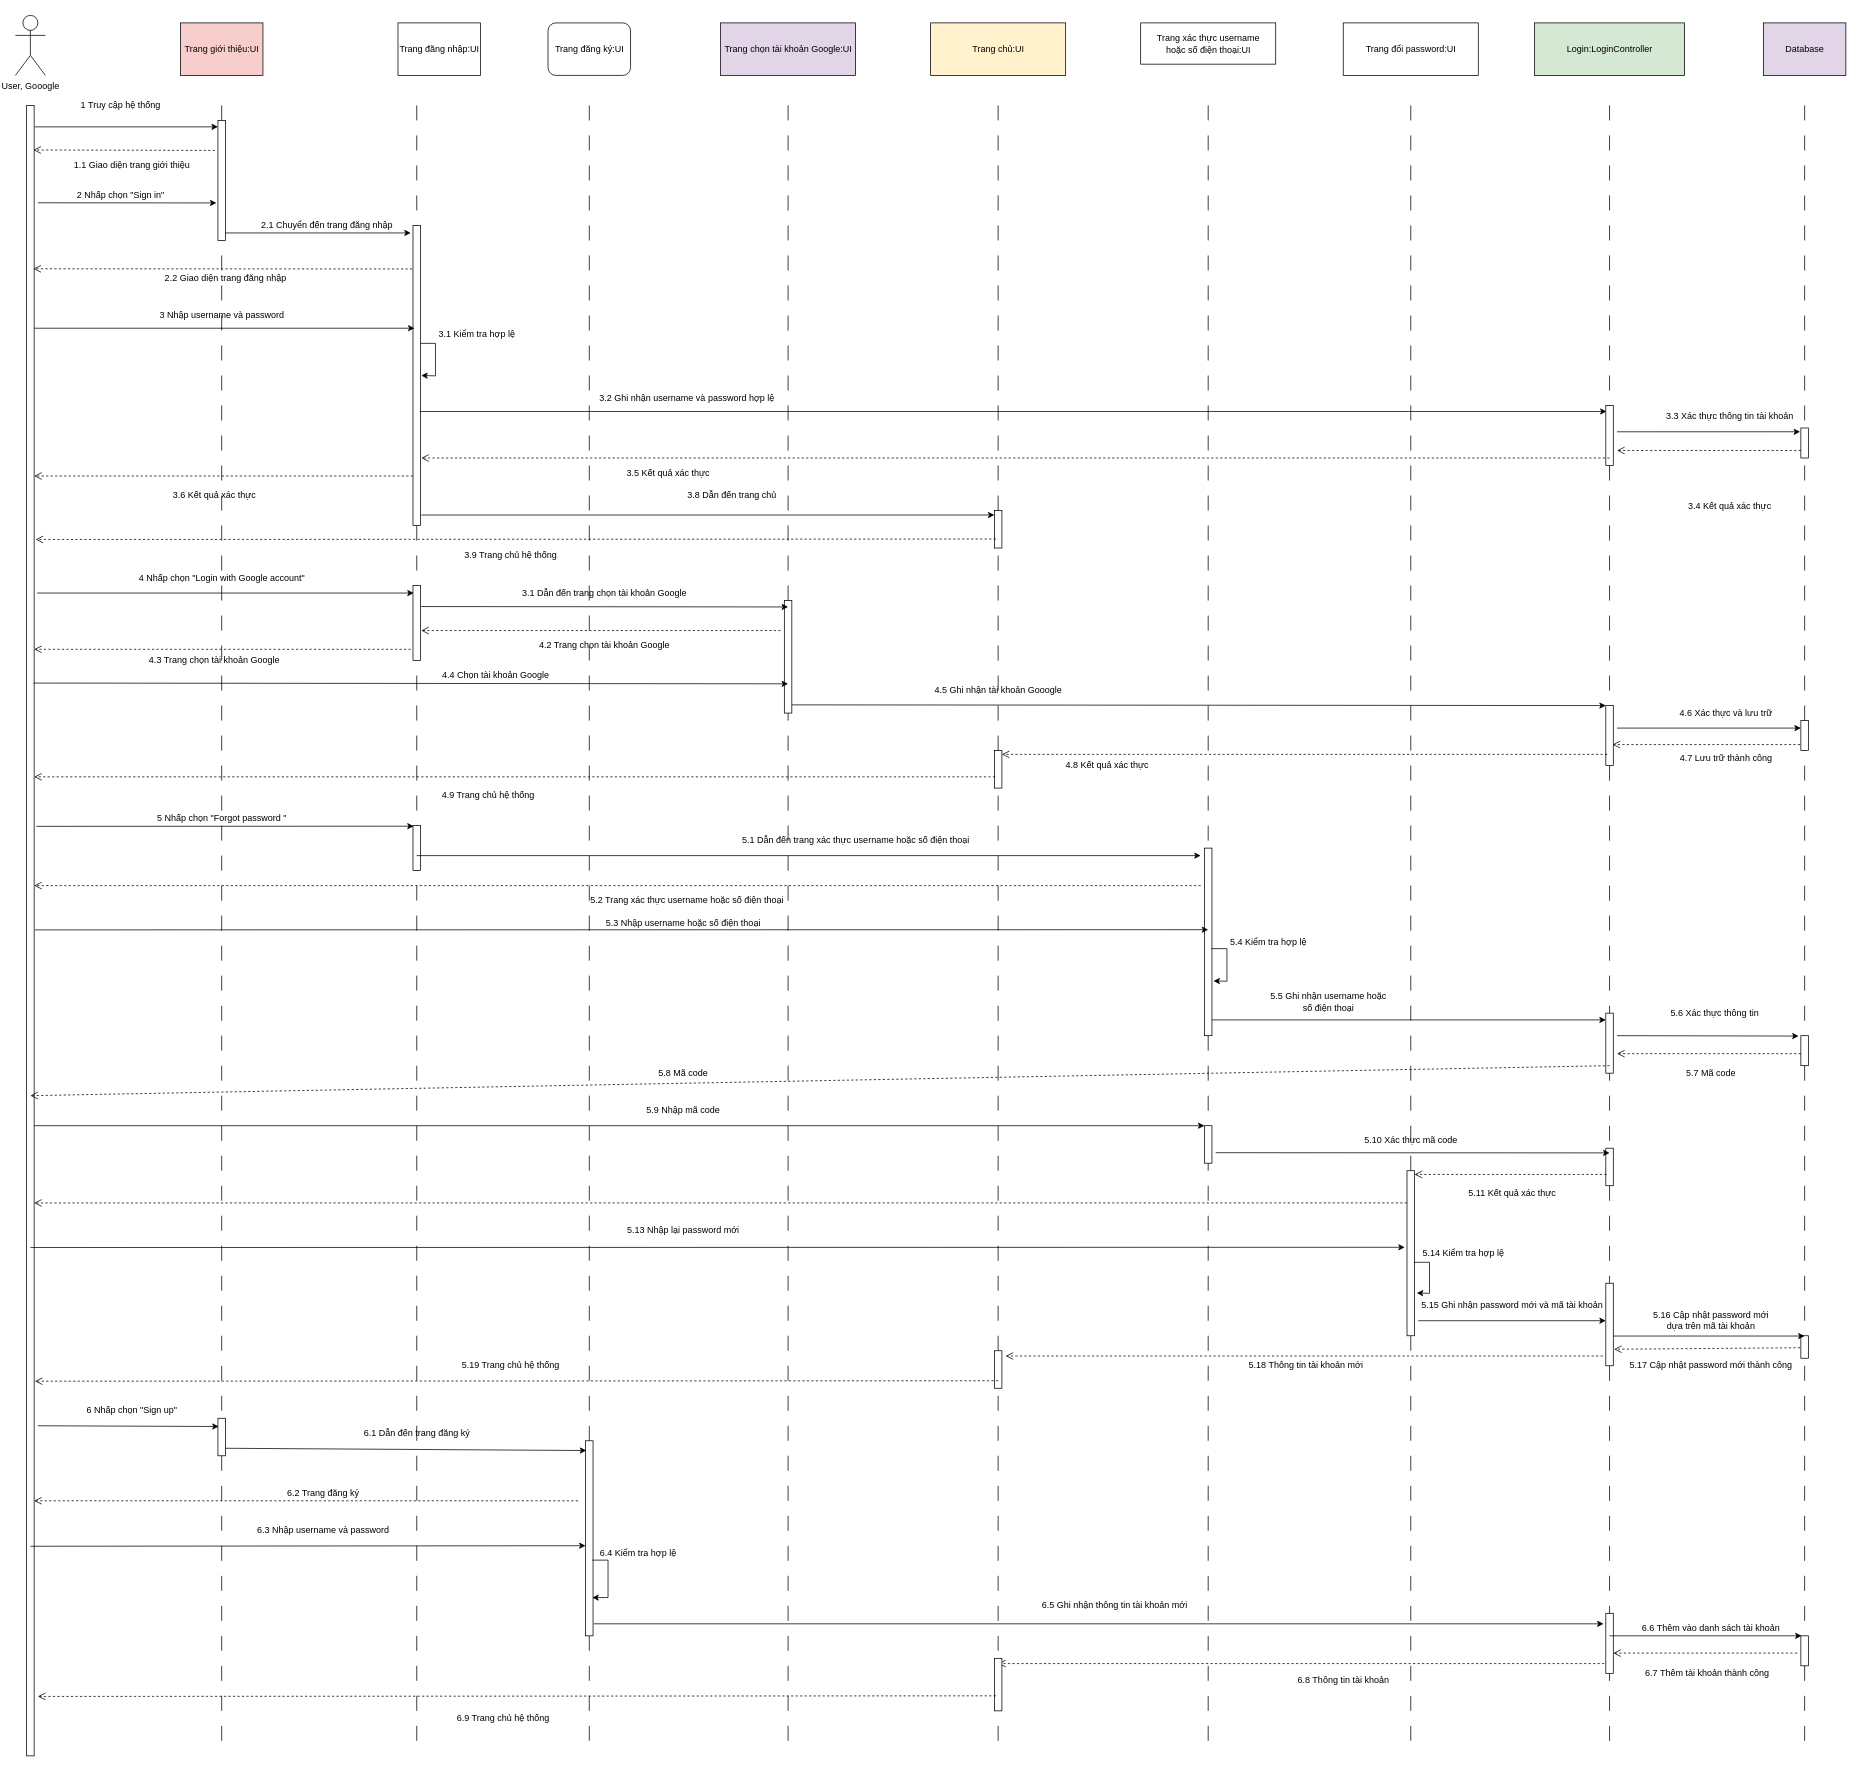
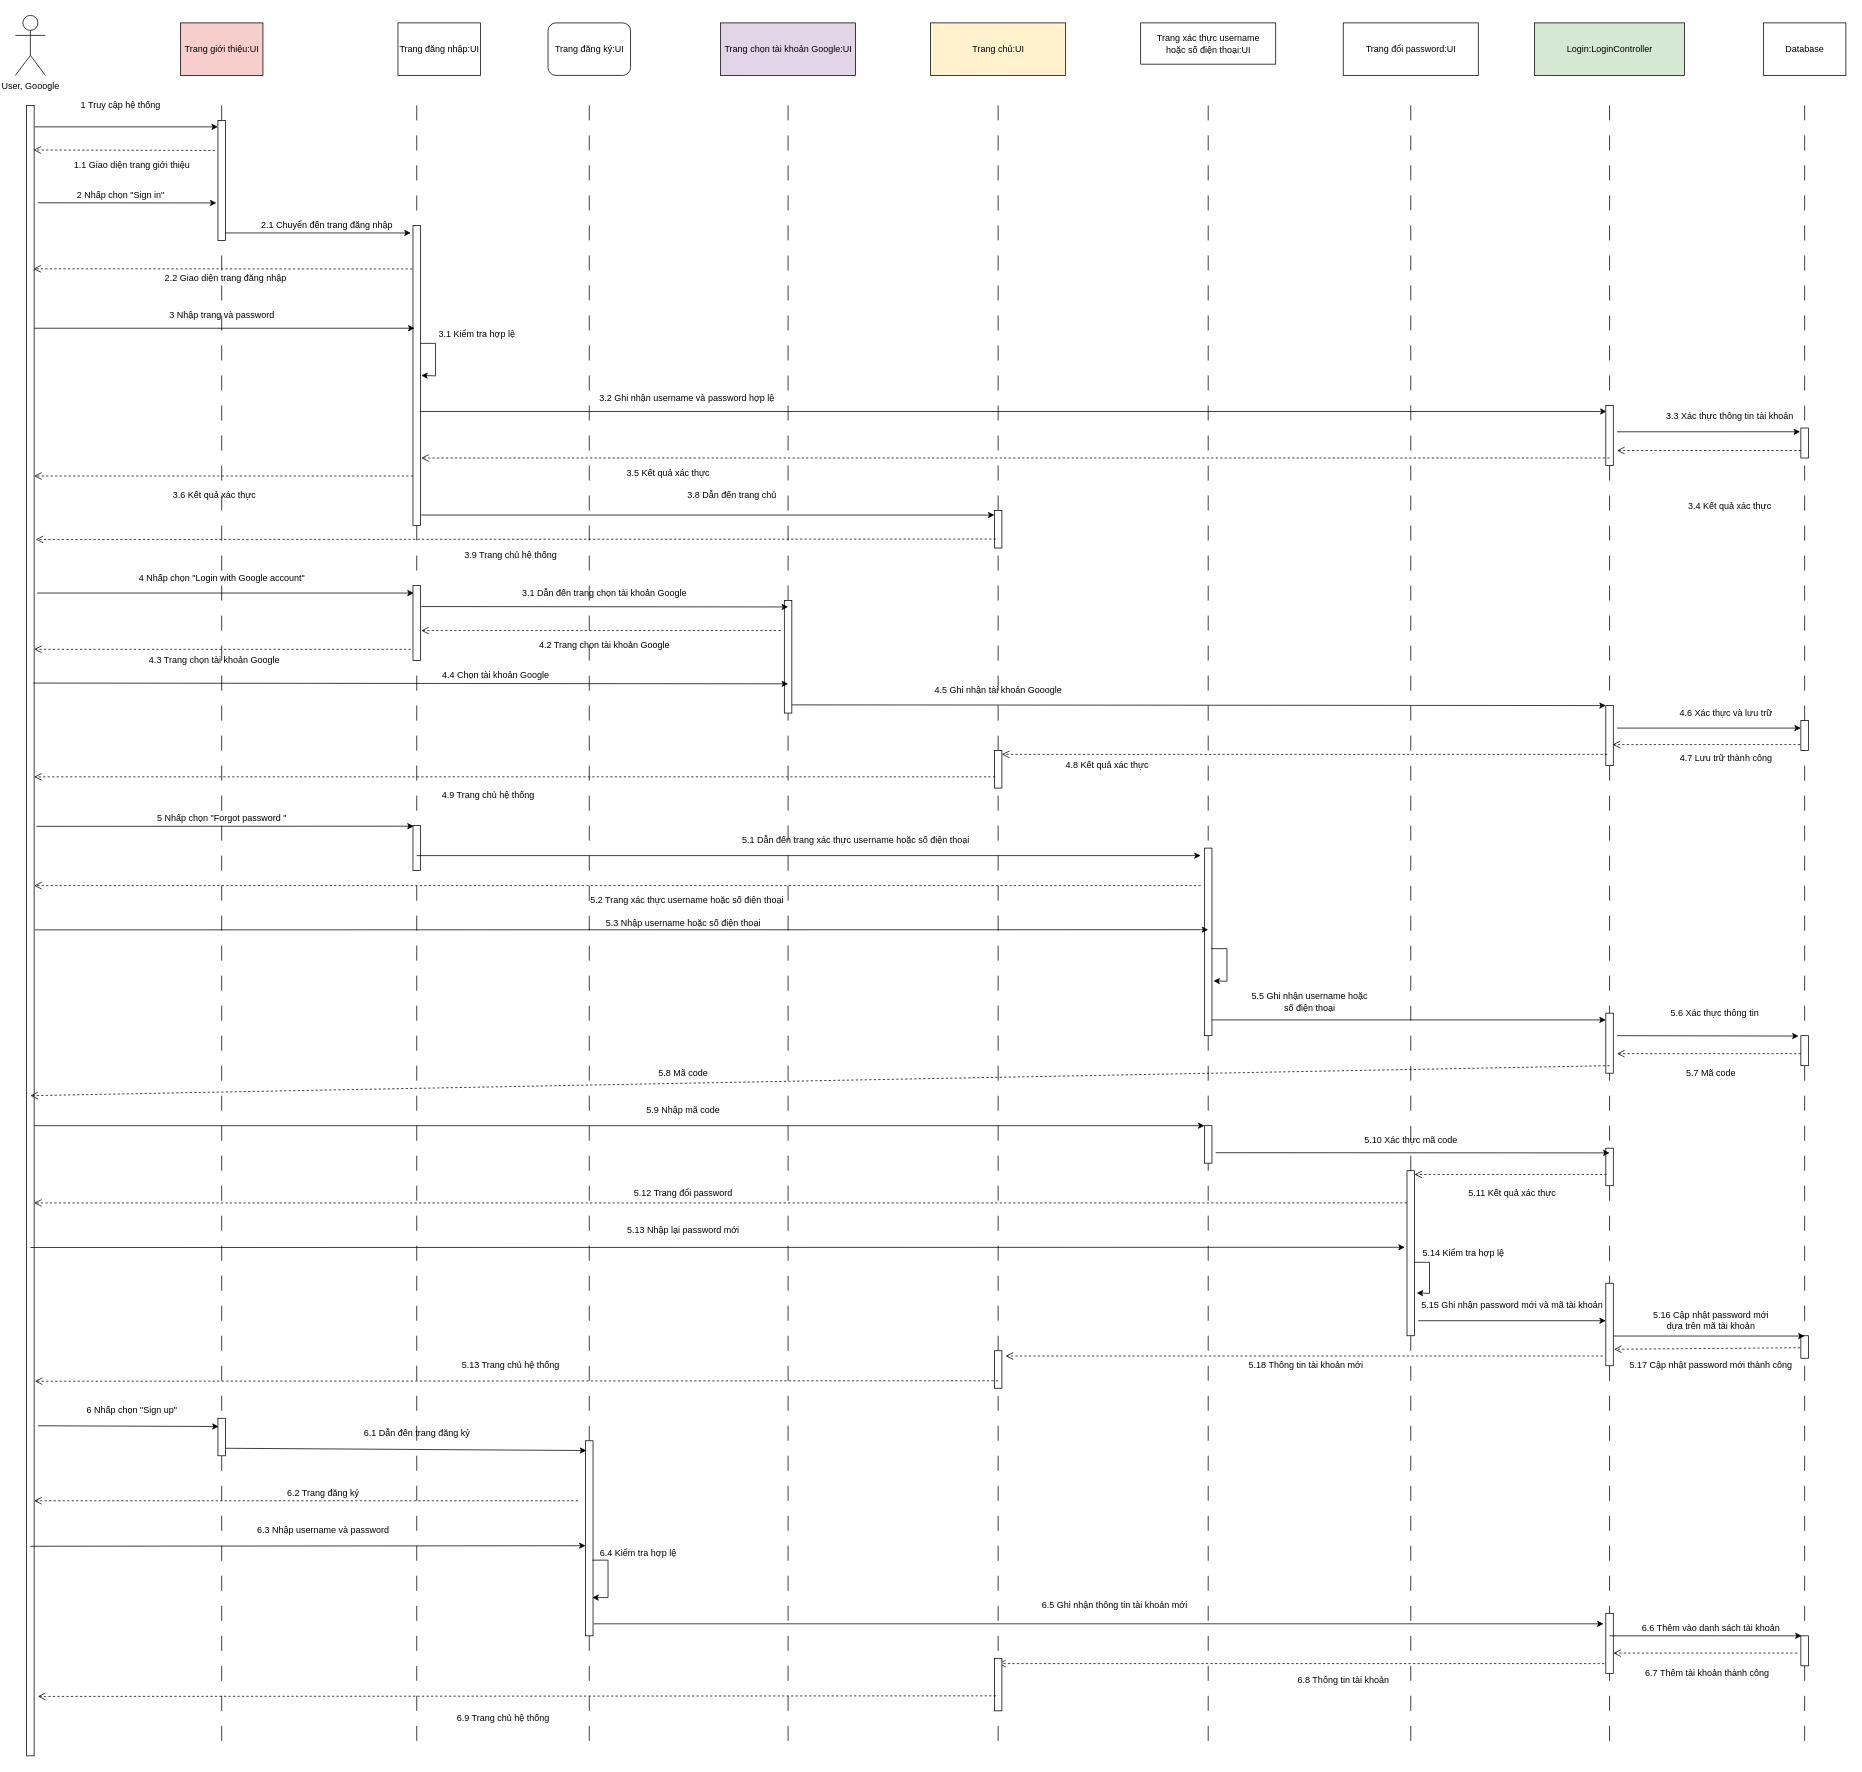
node "Database": fillcolor #e1d5e7 -> #ffffff
node "3 Nhập username và password": label "3 Nhập username và password" -> "3 Nhập trang và password"
node "5.4 Kiểm tra hợp lệ": removed
node "5.5 Ghi nhận username hoặc số điện thoại": moved (1328, 1002) -> (1309, 1002)
node "5.12 Trang đổi password": added
node "5.19 Trang chủ hệ thống": label "5.19 Trang chủ hệ thống" -> "5.13 Trang chủ hệ thống"
